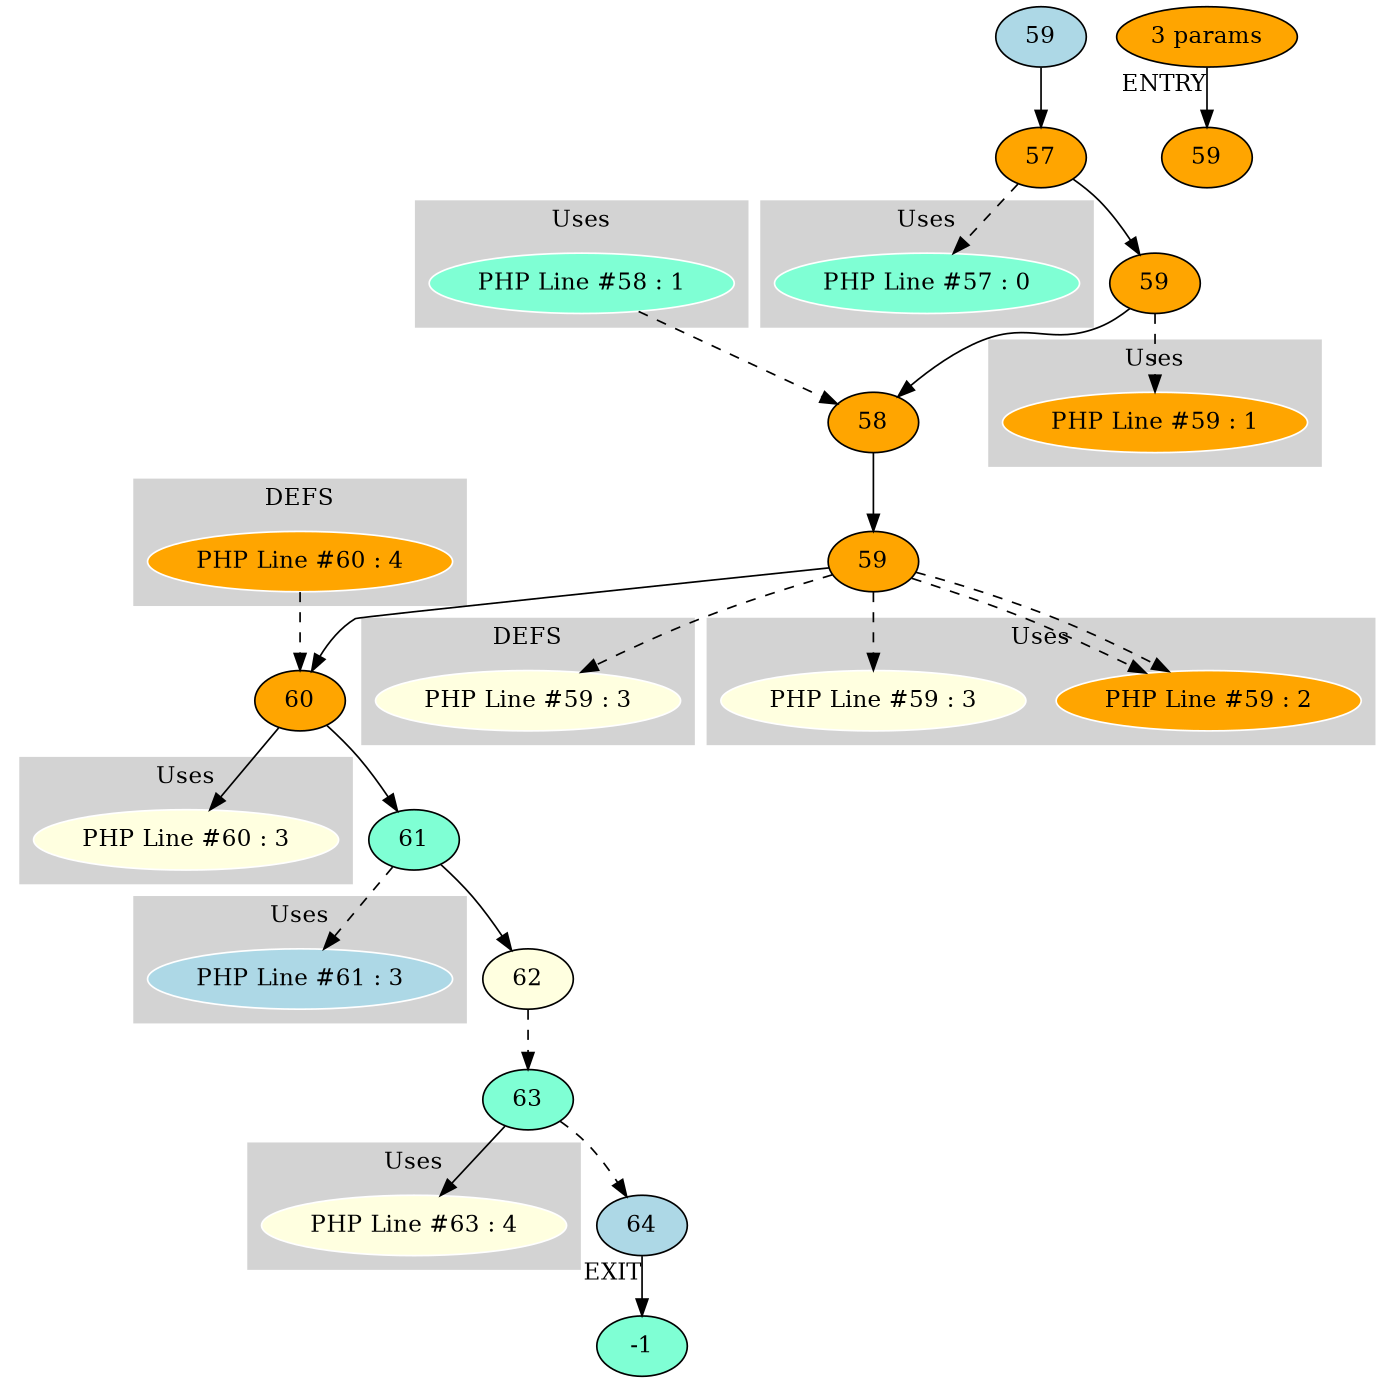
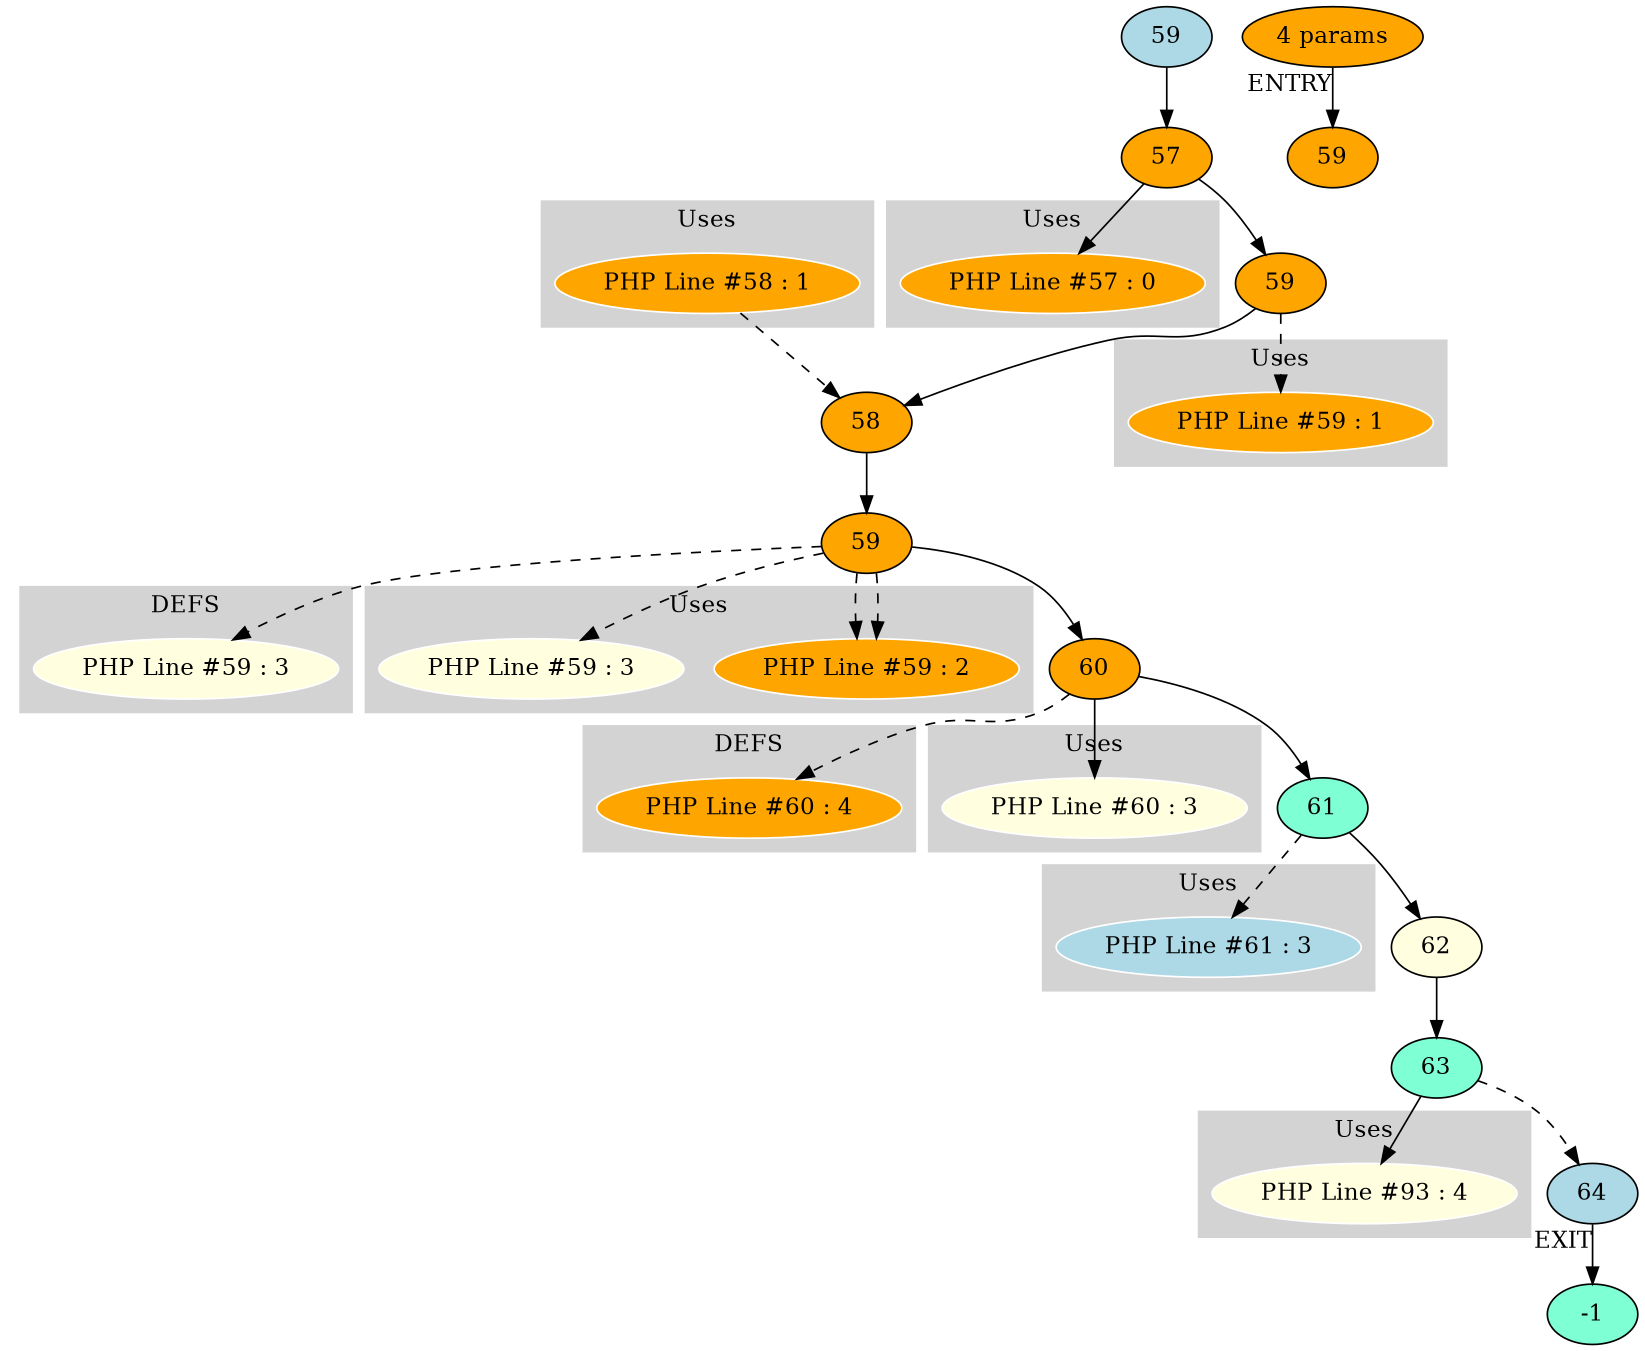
node "3 params": label "3 params" -> "4 params"
edge "57" -> "PHP Line #57 : 0": style dashed -> solid
node "PHP Line #58 : 1": fillcolor aquamarine -> orange
node "PHP Line #57 : 0": fillcolor aquamarine -> orange
edge "PHP Line #60 : 4" -> "60": reversed
edge "62" -> "63": style dashed -> solid
node "PHP Line #63 : 4": label "PHP Line #63 : 4" -> "PHP Line #93 : 4"
